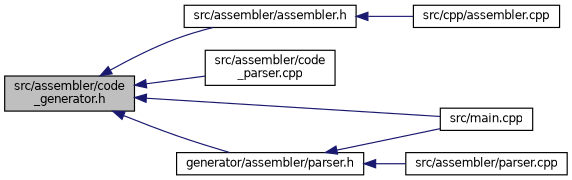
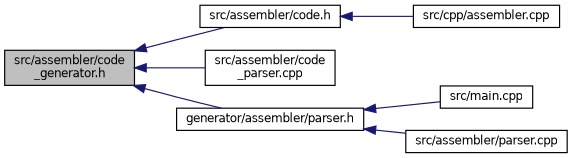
node "src/assembler/assembler.h": label "src/assembler/assembler.h" -> "src/assembler/code.h"
edge "src/main.cpp" -> "src/assembler/code _generator.h": removed
